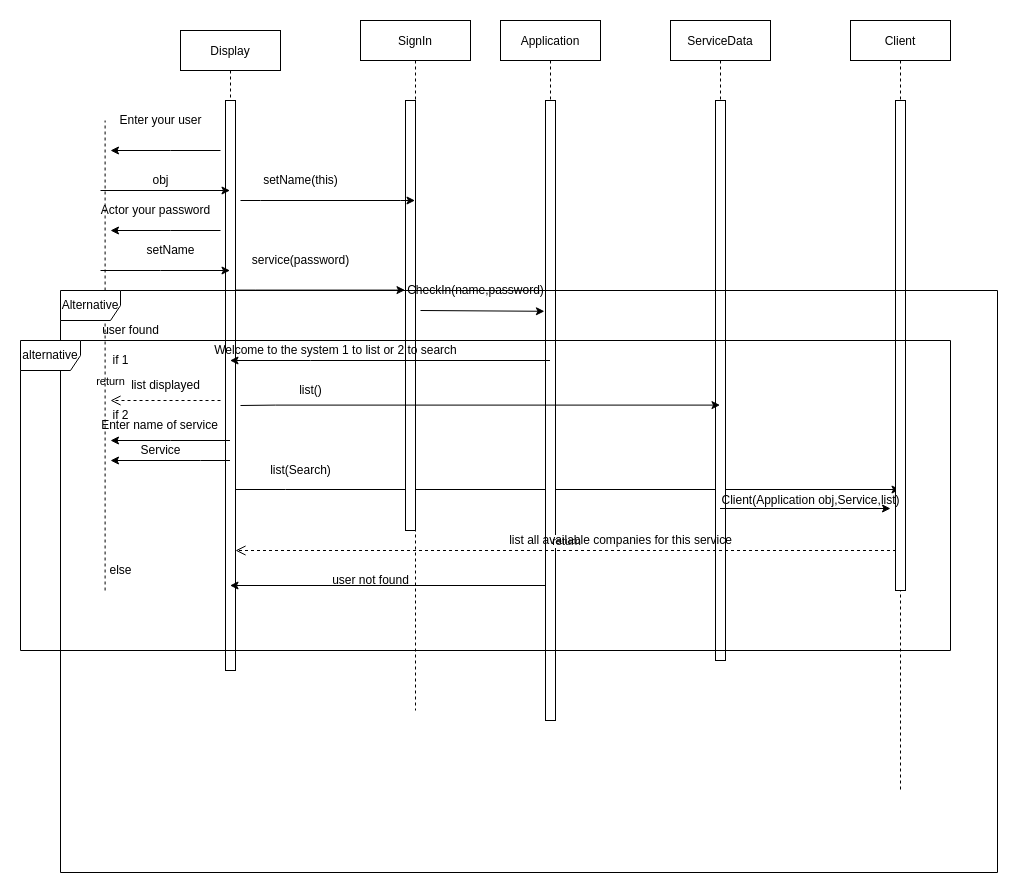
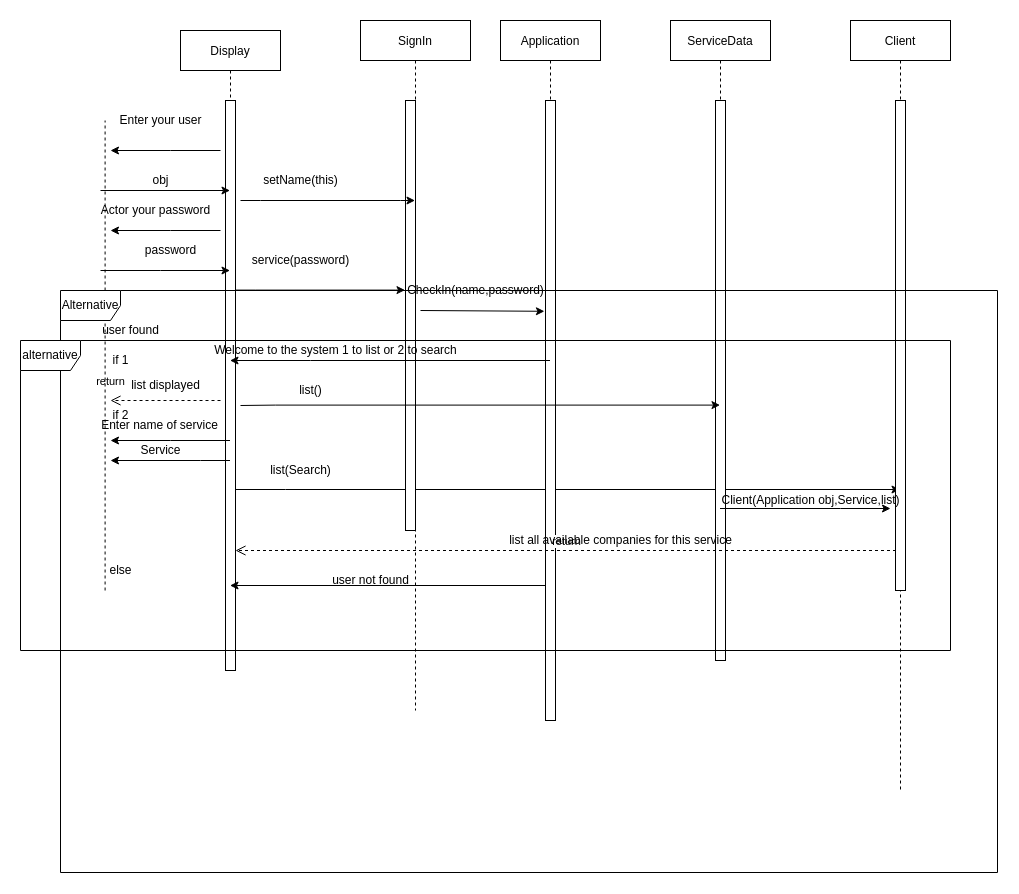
node "setName": label "setName" -> "password"
